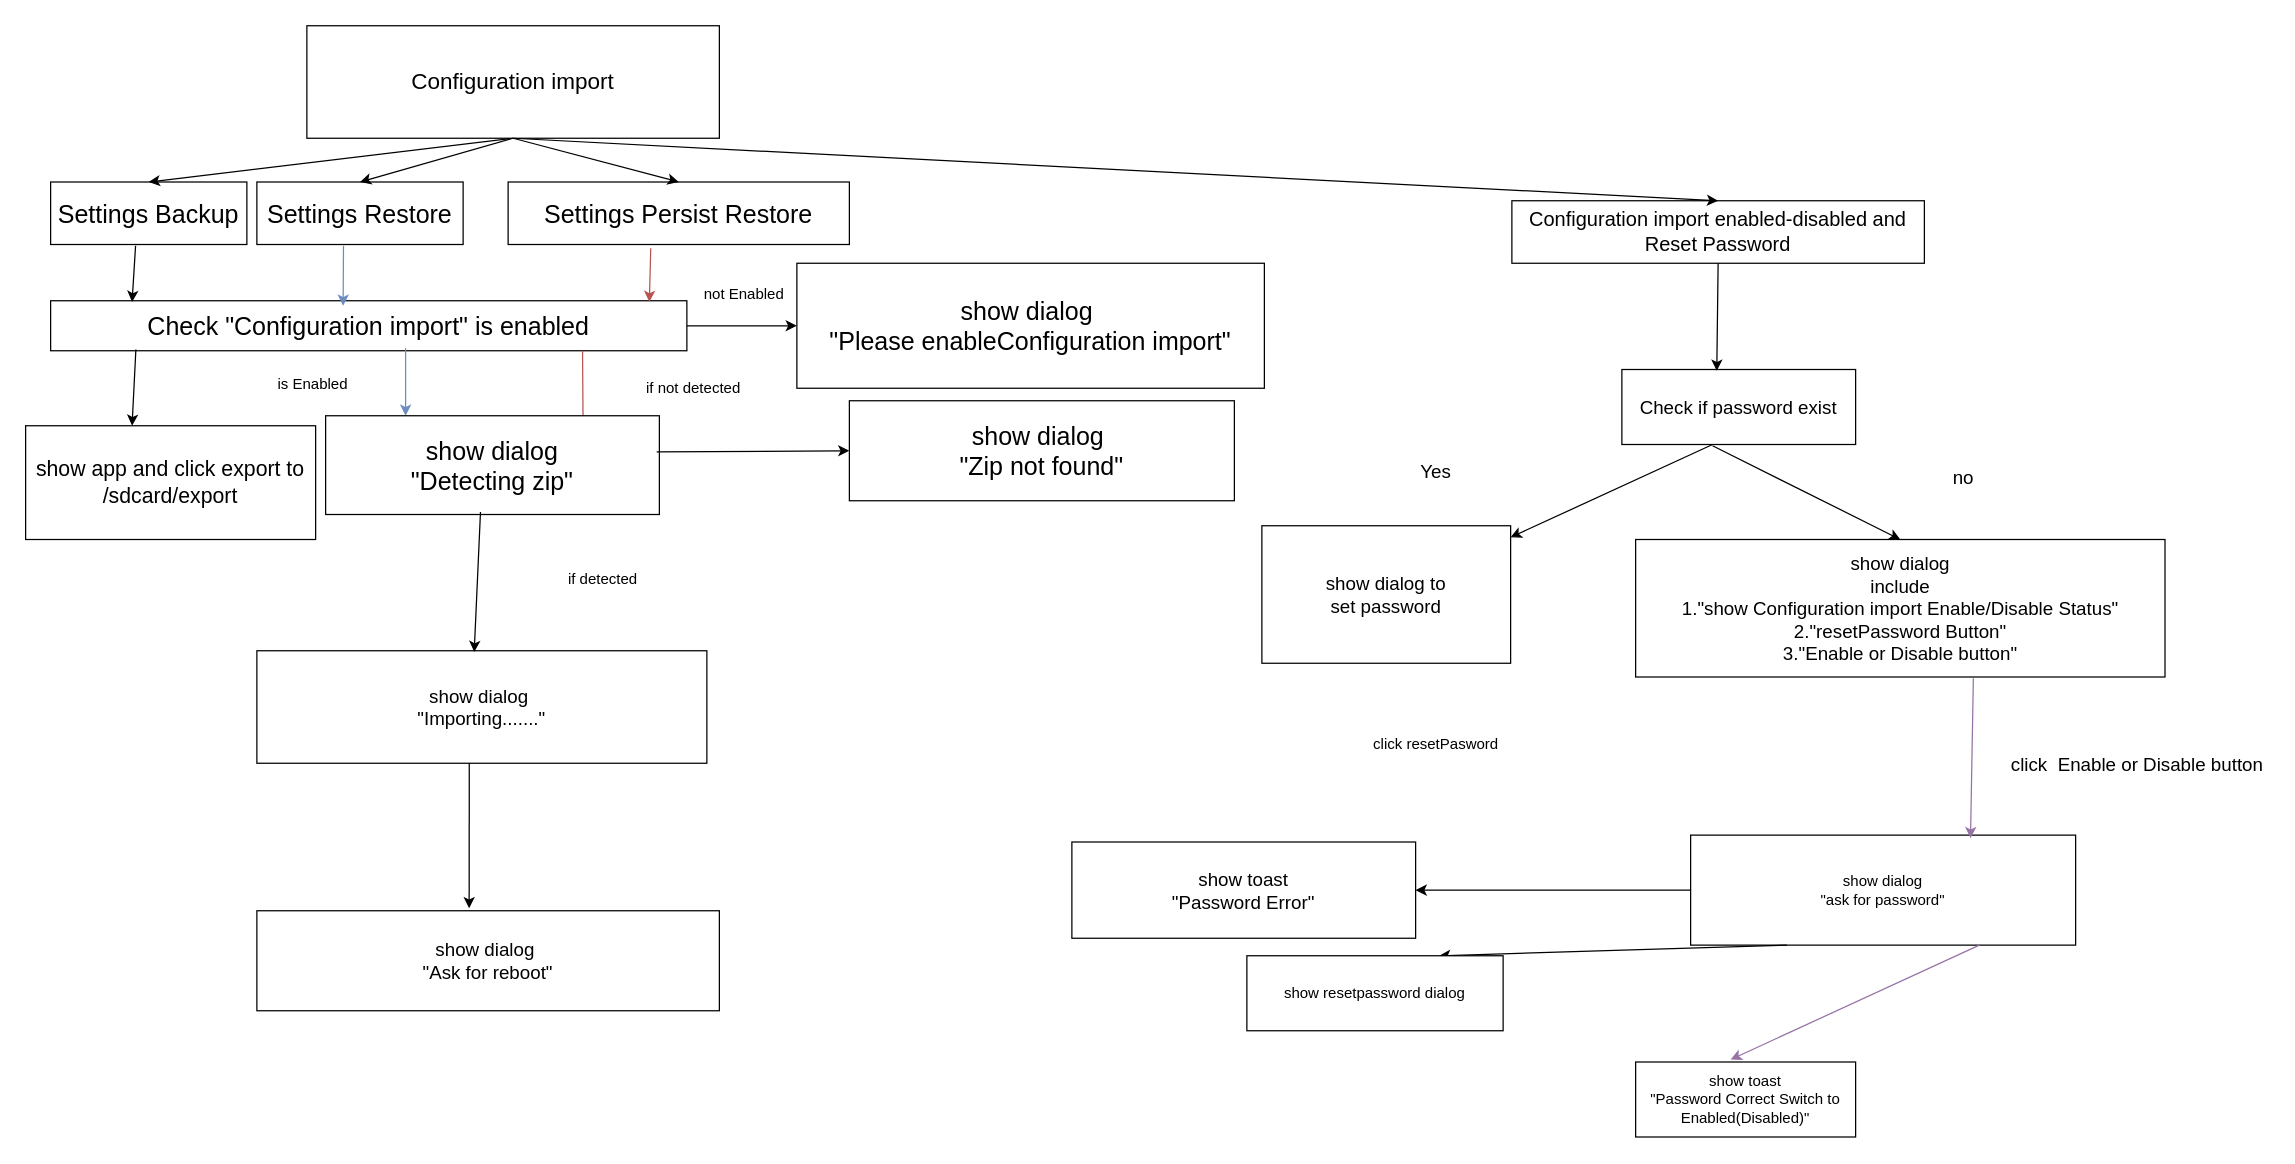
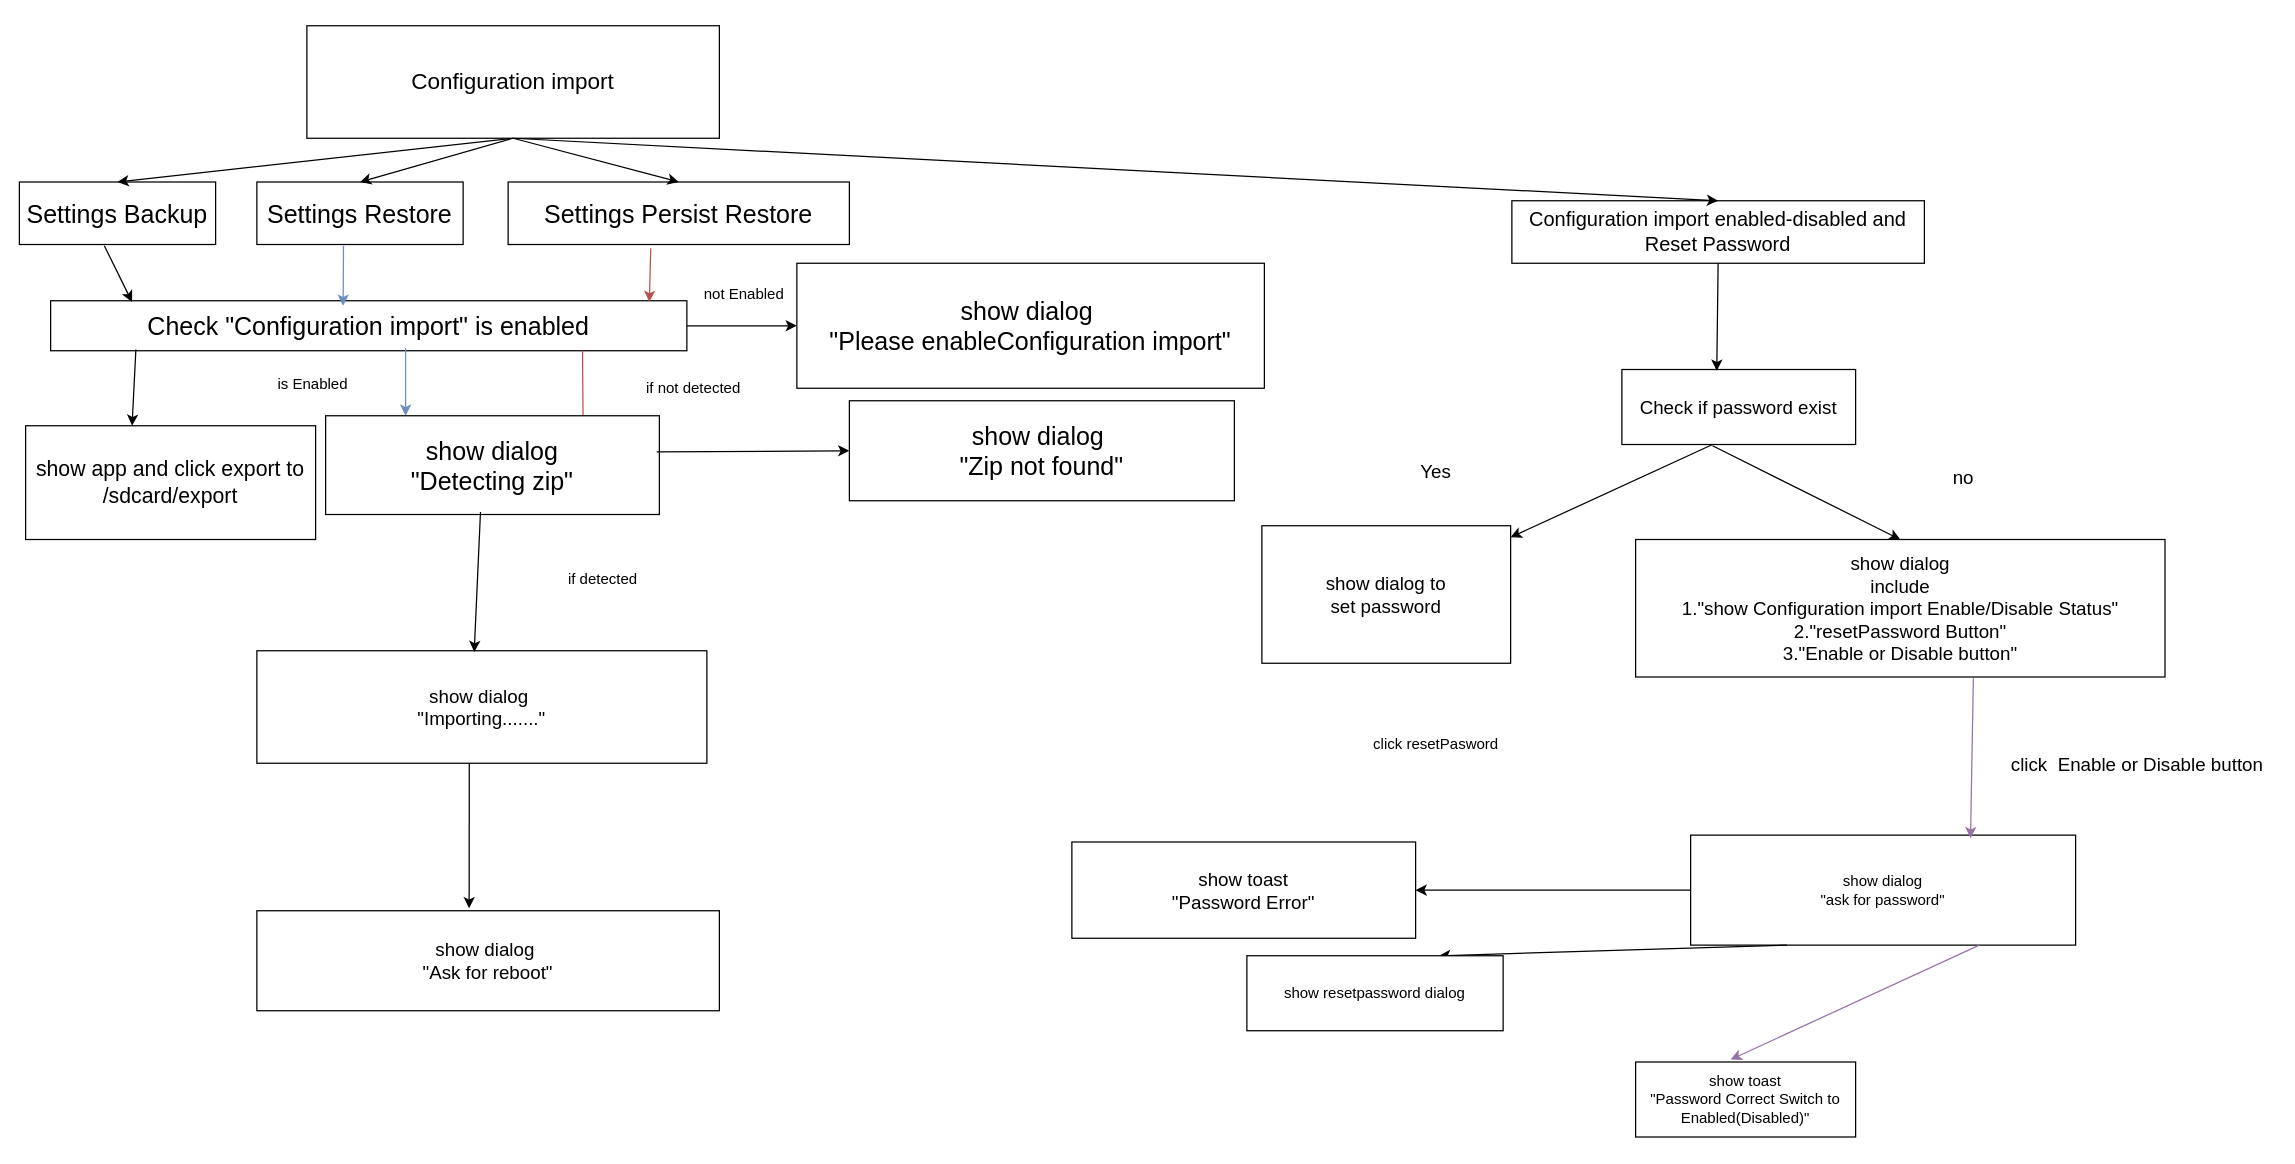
node "Settings Backup": moved (149, 213) -> (118, 213)
